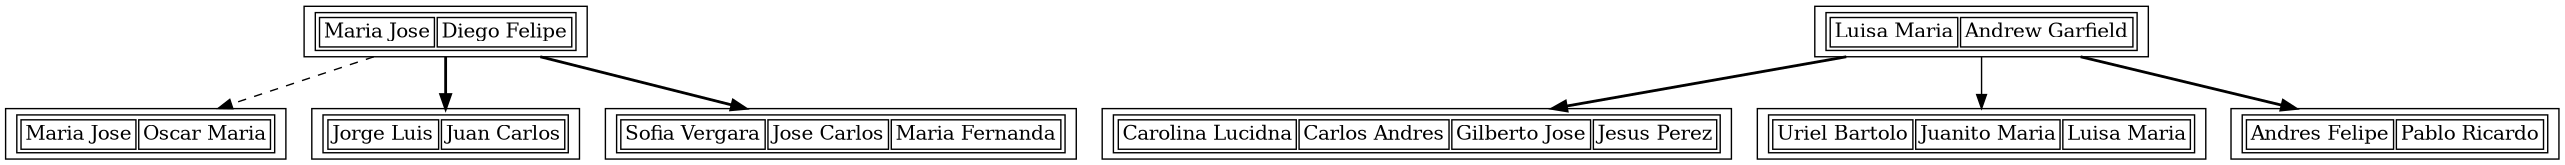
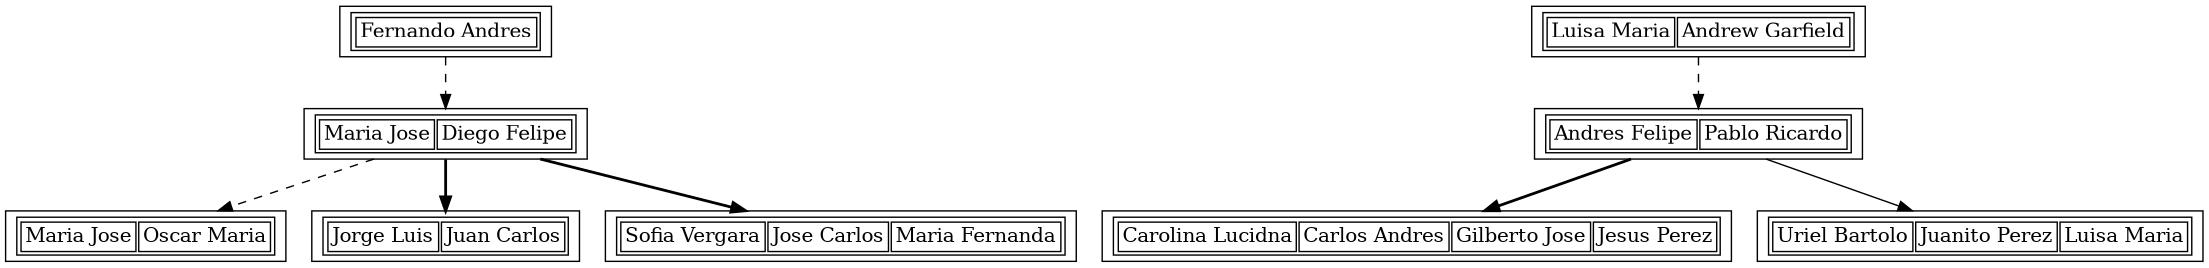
node "Fernando Andres": added
edge "Luisa Maria" -> "Uriel Bartolo": now "Andres Felipe" -> "Uriel Bartolo"
edge "Luisa Maria" -> "Carolina Lucidna": now "Andres Felipe" -> "Carolina Lucidna"
edge "Luisa Maria" -> "Andres Felipe": style bold -> dashed
node "Uriel Bartolo": text "Juanito Maria" -> "Juanito Perez"
